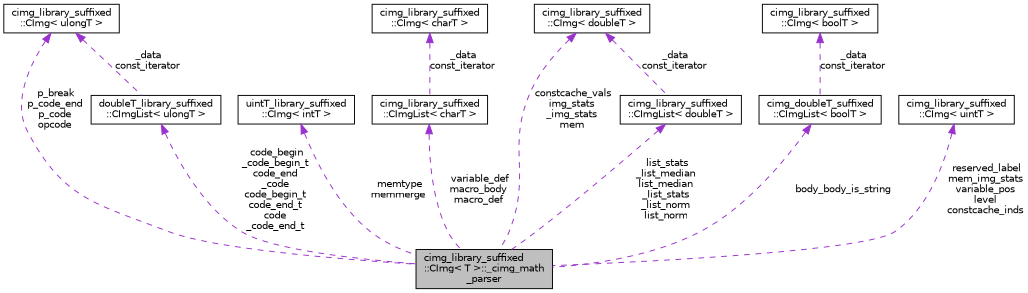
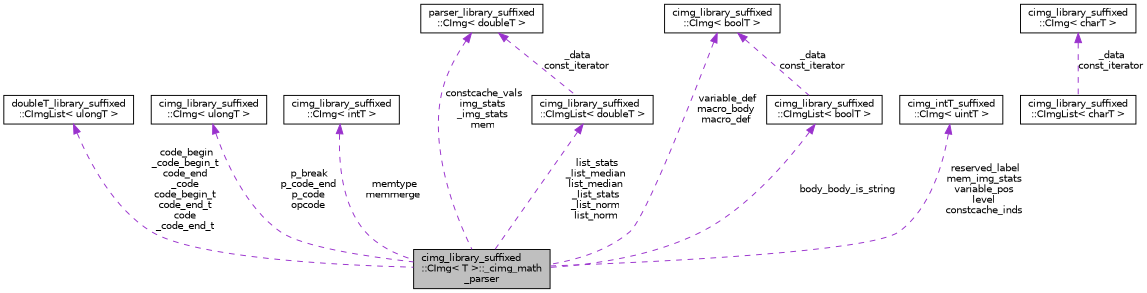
node "cimg_library_suffixed ::CImg< doubleT >": label "cimg_library_suffixed ::CImg< doubleT >" -> "parser_library_suffixed ::CImg< doubleT >"
edge "doubleT_library_suffixed ::CImgList< ulongT >" -> "cimg_library_suffixed ::CImg< ulongT >": removed, label "_data const_iterator"
node "uintT_library_suffixed ::CImg< intT >": label "uintT_library_suffixed ::CImg< intT >" -> "cimg_library_suffixed ::CImg< intT >"
node "cimg_doubleT_suffixed ::CImgList< boolT >": label "cimg_doubleT_suffixed ::CImgList< boolT >" -> "cimg_library_suffixed ::CImgList< boolT >"
node "cimg_library_suffixed ::CImg< uintT >": label "cimg_library_suffixed ::CImg< uintT >" -> "cimg_intT_suffixed ::CImg< uintT >"
edge "cimg_library_suffixed ::CImg< T >::_cimg_math _parser" -> "cimg_library_suffixed ::CImgList< charT >": now "cimg_library_suffixed ::CImg< T >::_cimg_math _parser" -> "cimg_library_suffixed ::CImg< boolT >"
